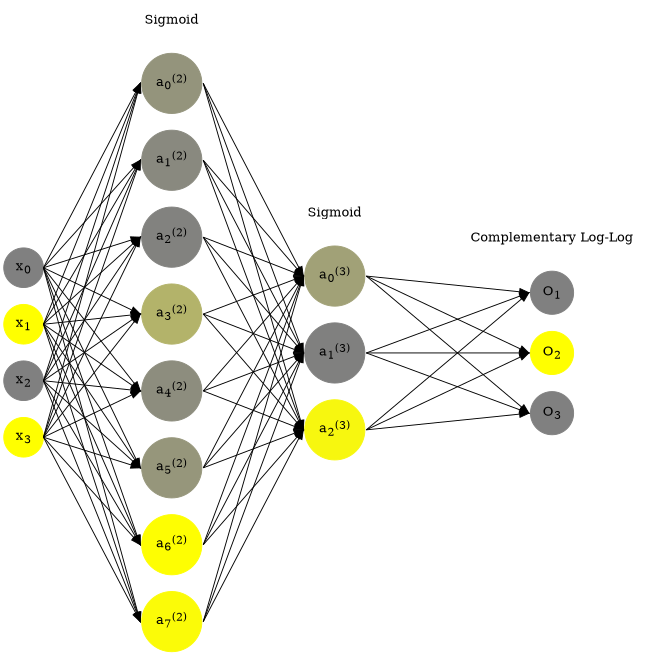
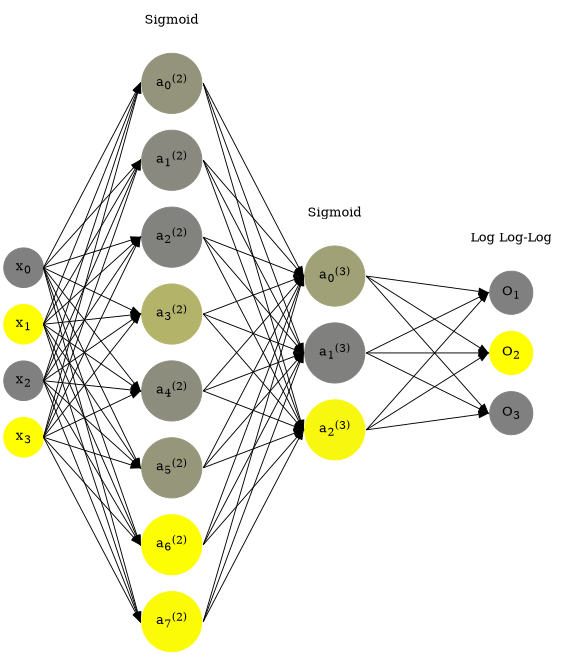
node "Complementary Log-Log": label "Complementary Log-Log" -> "Log Log-Log"
